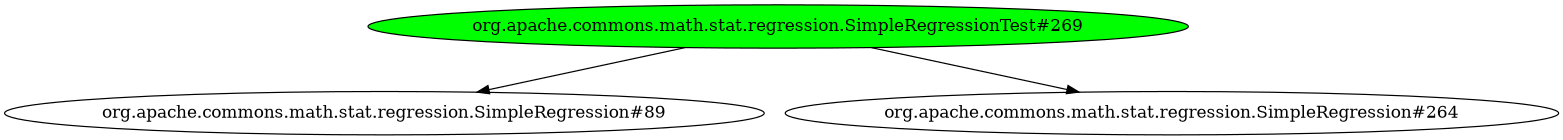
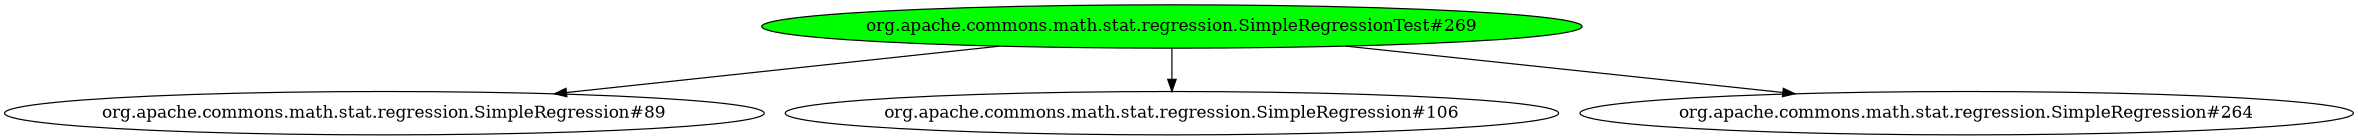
node "org.apache.commons.math.stat.regression.SimpleRegression#106": added
